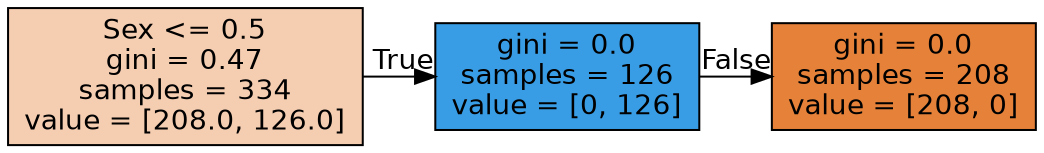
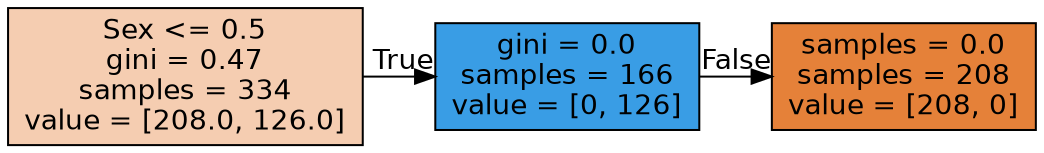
node "gini = 0.0 samples = 126 value = [0, 126]": label "gini = 0.0 samples = 126 value = [0, 126]" -> "gini = 0.0 samples = 166 value = [0, 126]"
node "gini = 0.0 samples = 208 value = [208, 0]": label "gini = 0.0 samples = 208 value = [208, 0]" -> "samples = 0.0 samples = 208 value = [208, 0]"
